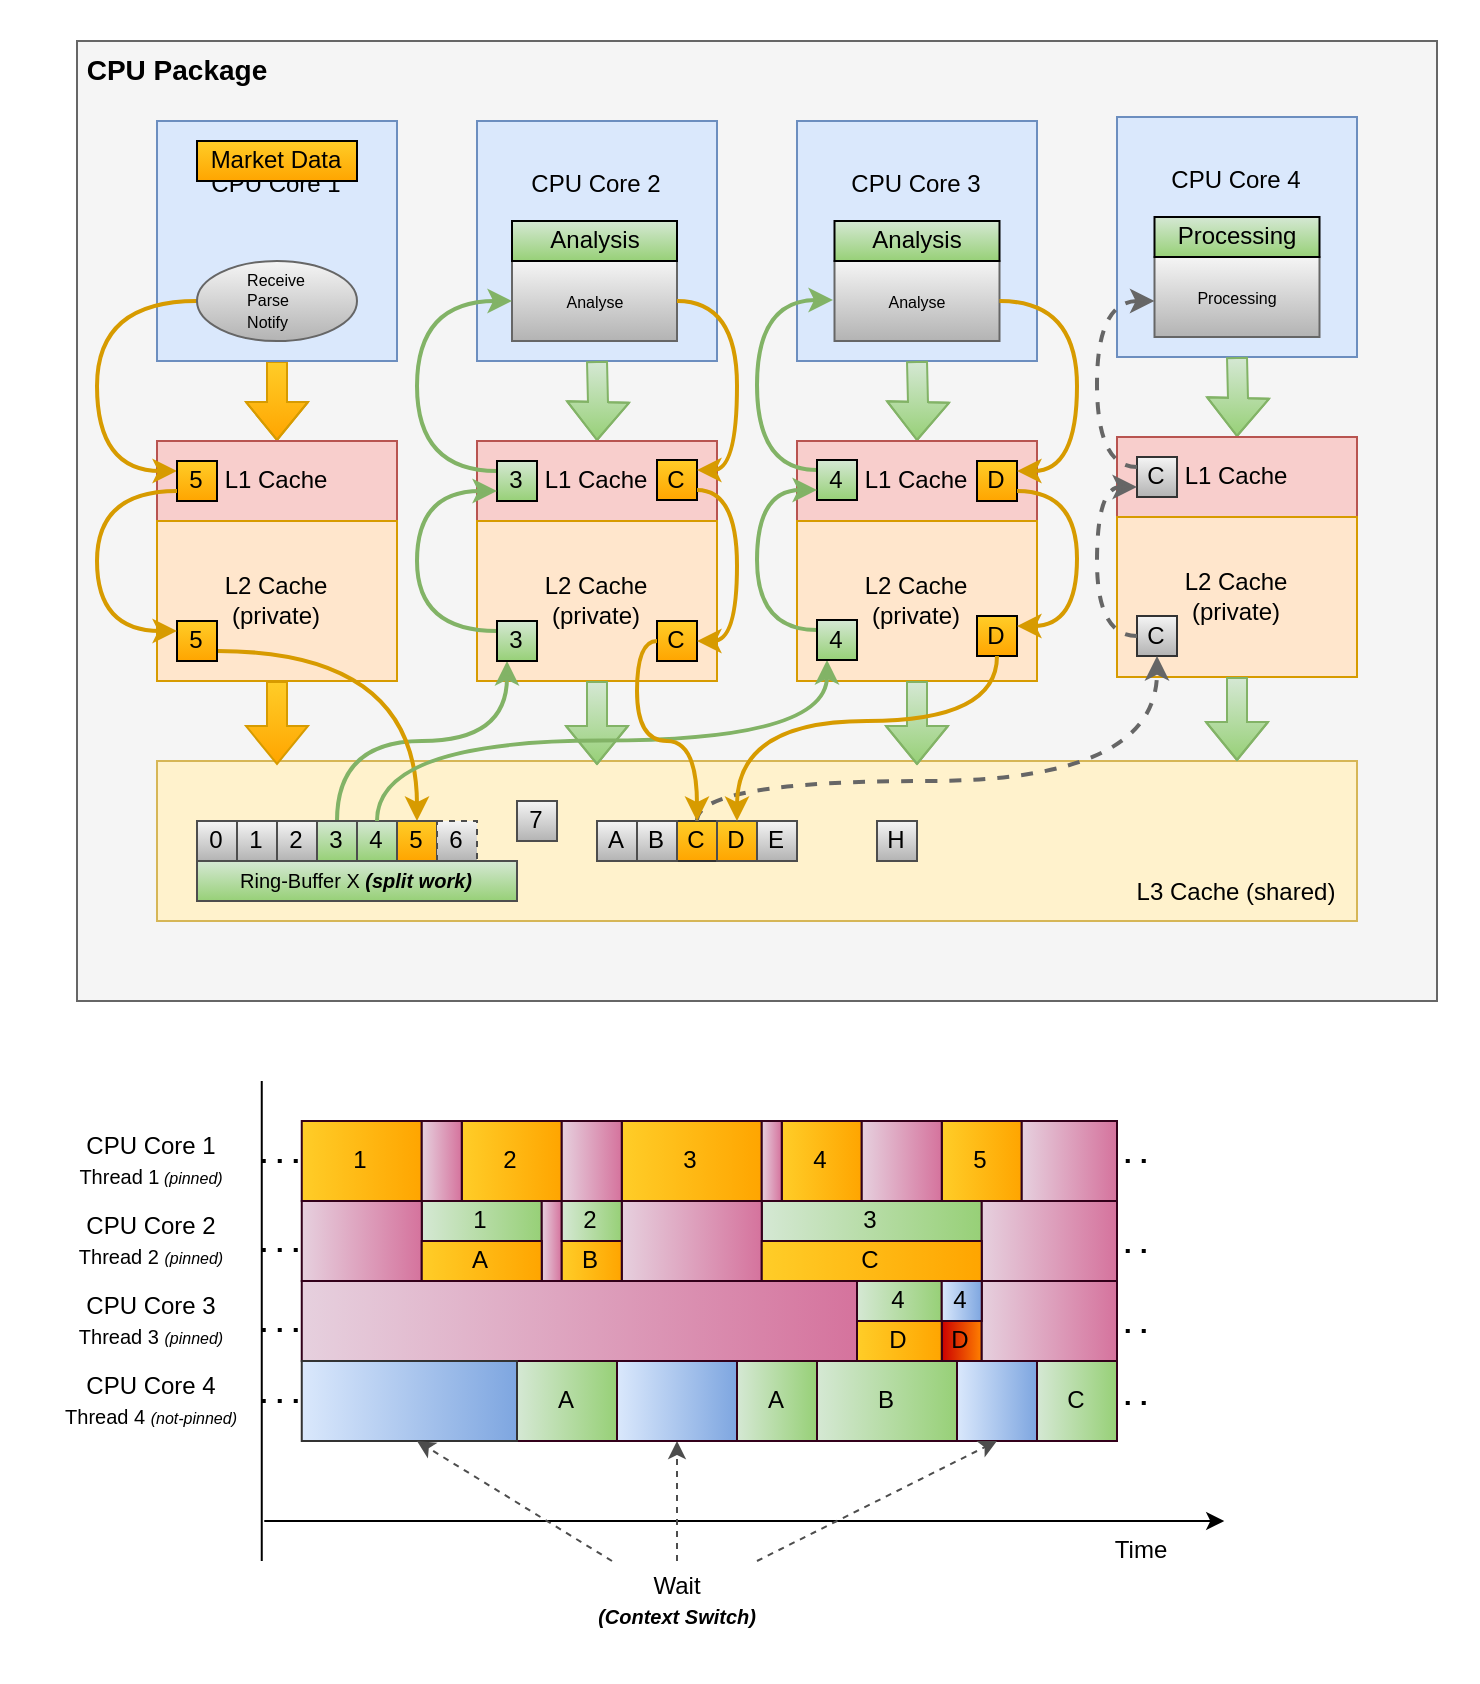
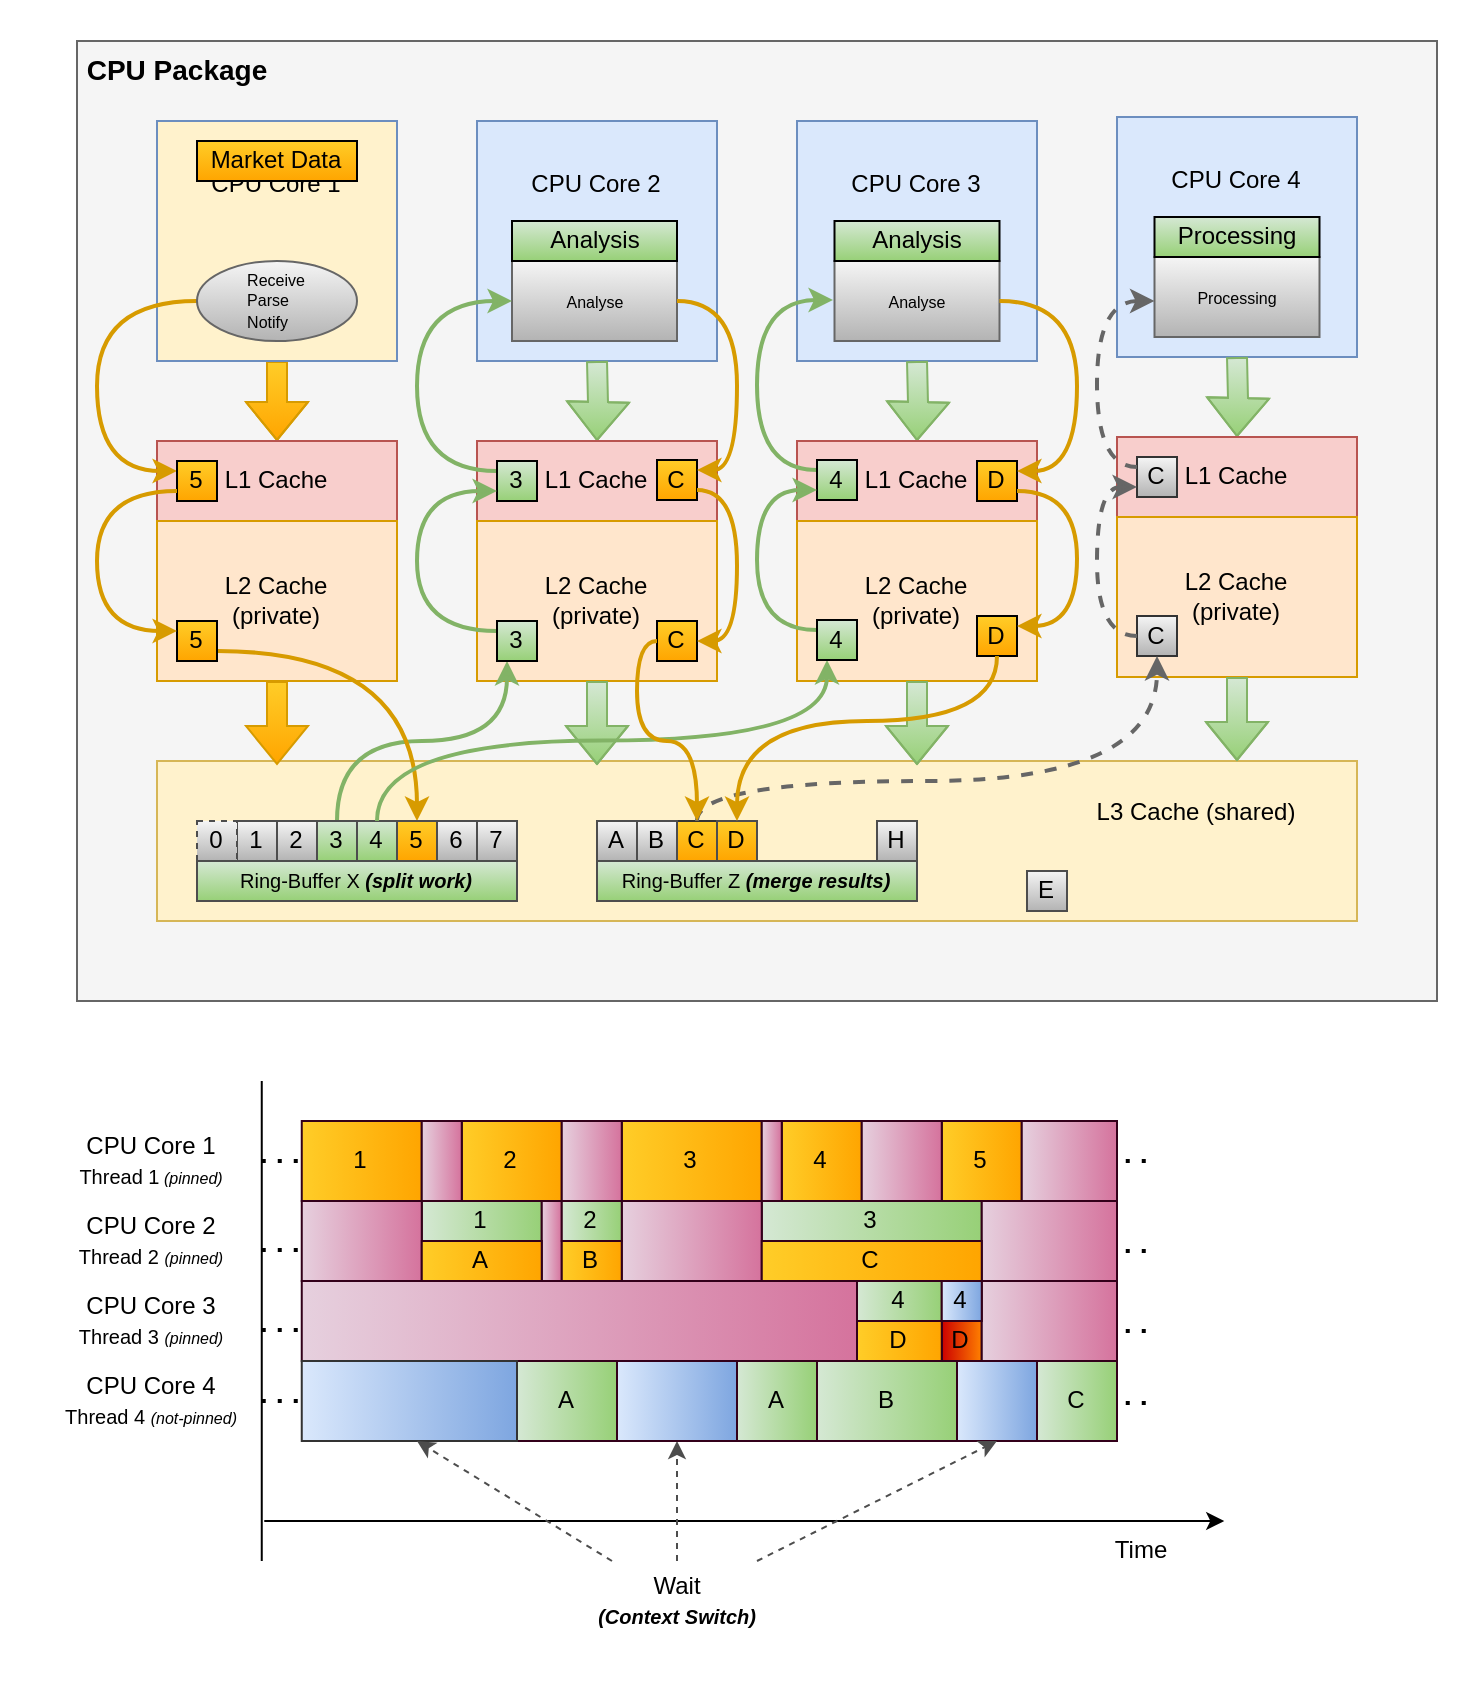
node "CPU Core 1": fillcolor #dae8fc -> #fff2cc
node "7": moved (537, 821) -> (497, 841)
node "0": style solid -> dashed
node "6": style dashed -> solid
node "E": moved (777, 841) -> (1047, 891)
node "Ring-Buffer Z (merge results)": added
node "L3 Cache (shared)": moved (1237, 891) -> (1197, 811)
